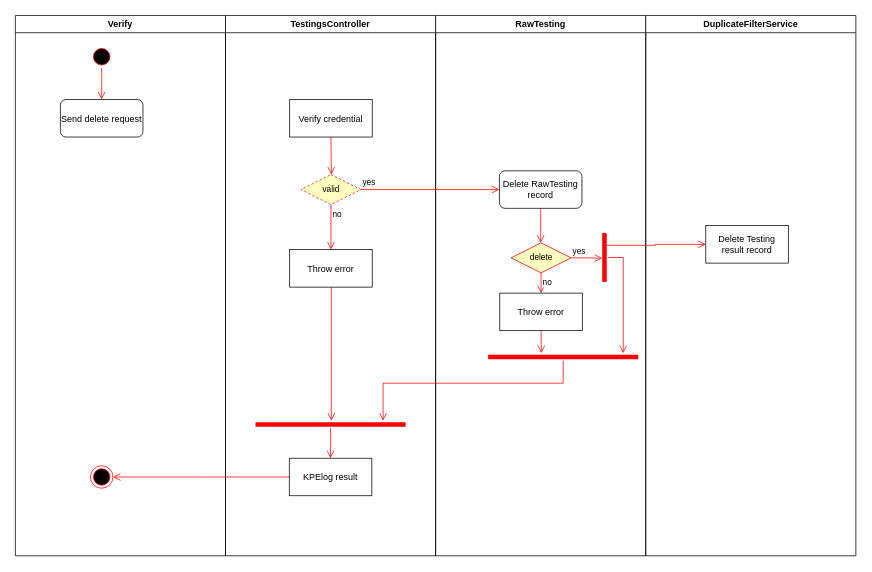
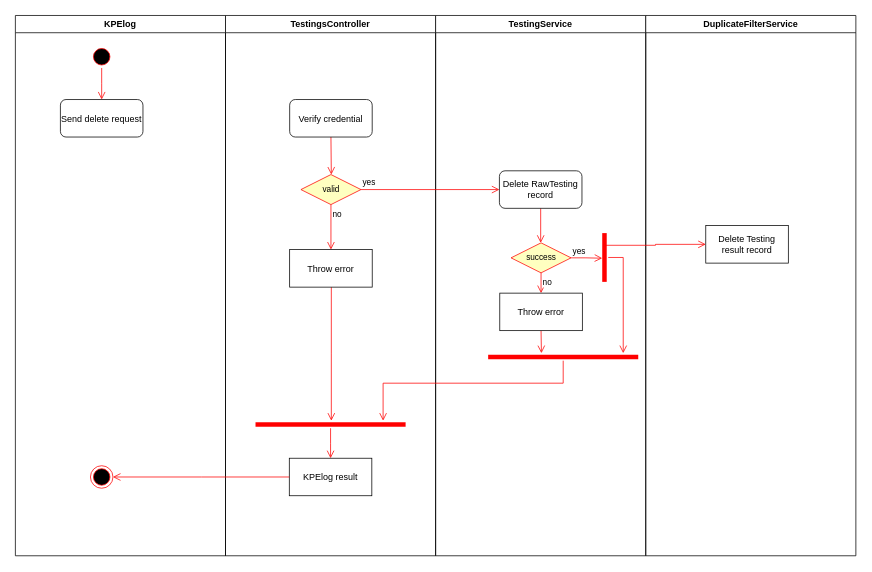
node "Verify": label "Verify" -> "KPElog"
node "RawTesting": label "RawTesting" -> "TestingService"
node "Verify credential": shape rectangle -> rounded rectangle
node "valid": style dashed -> solid
node "delete": label "delete" -> "success"
